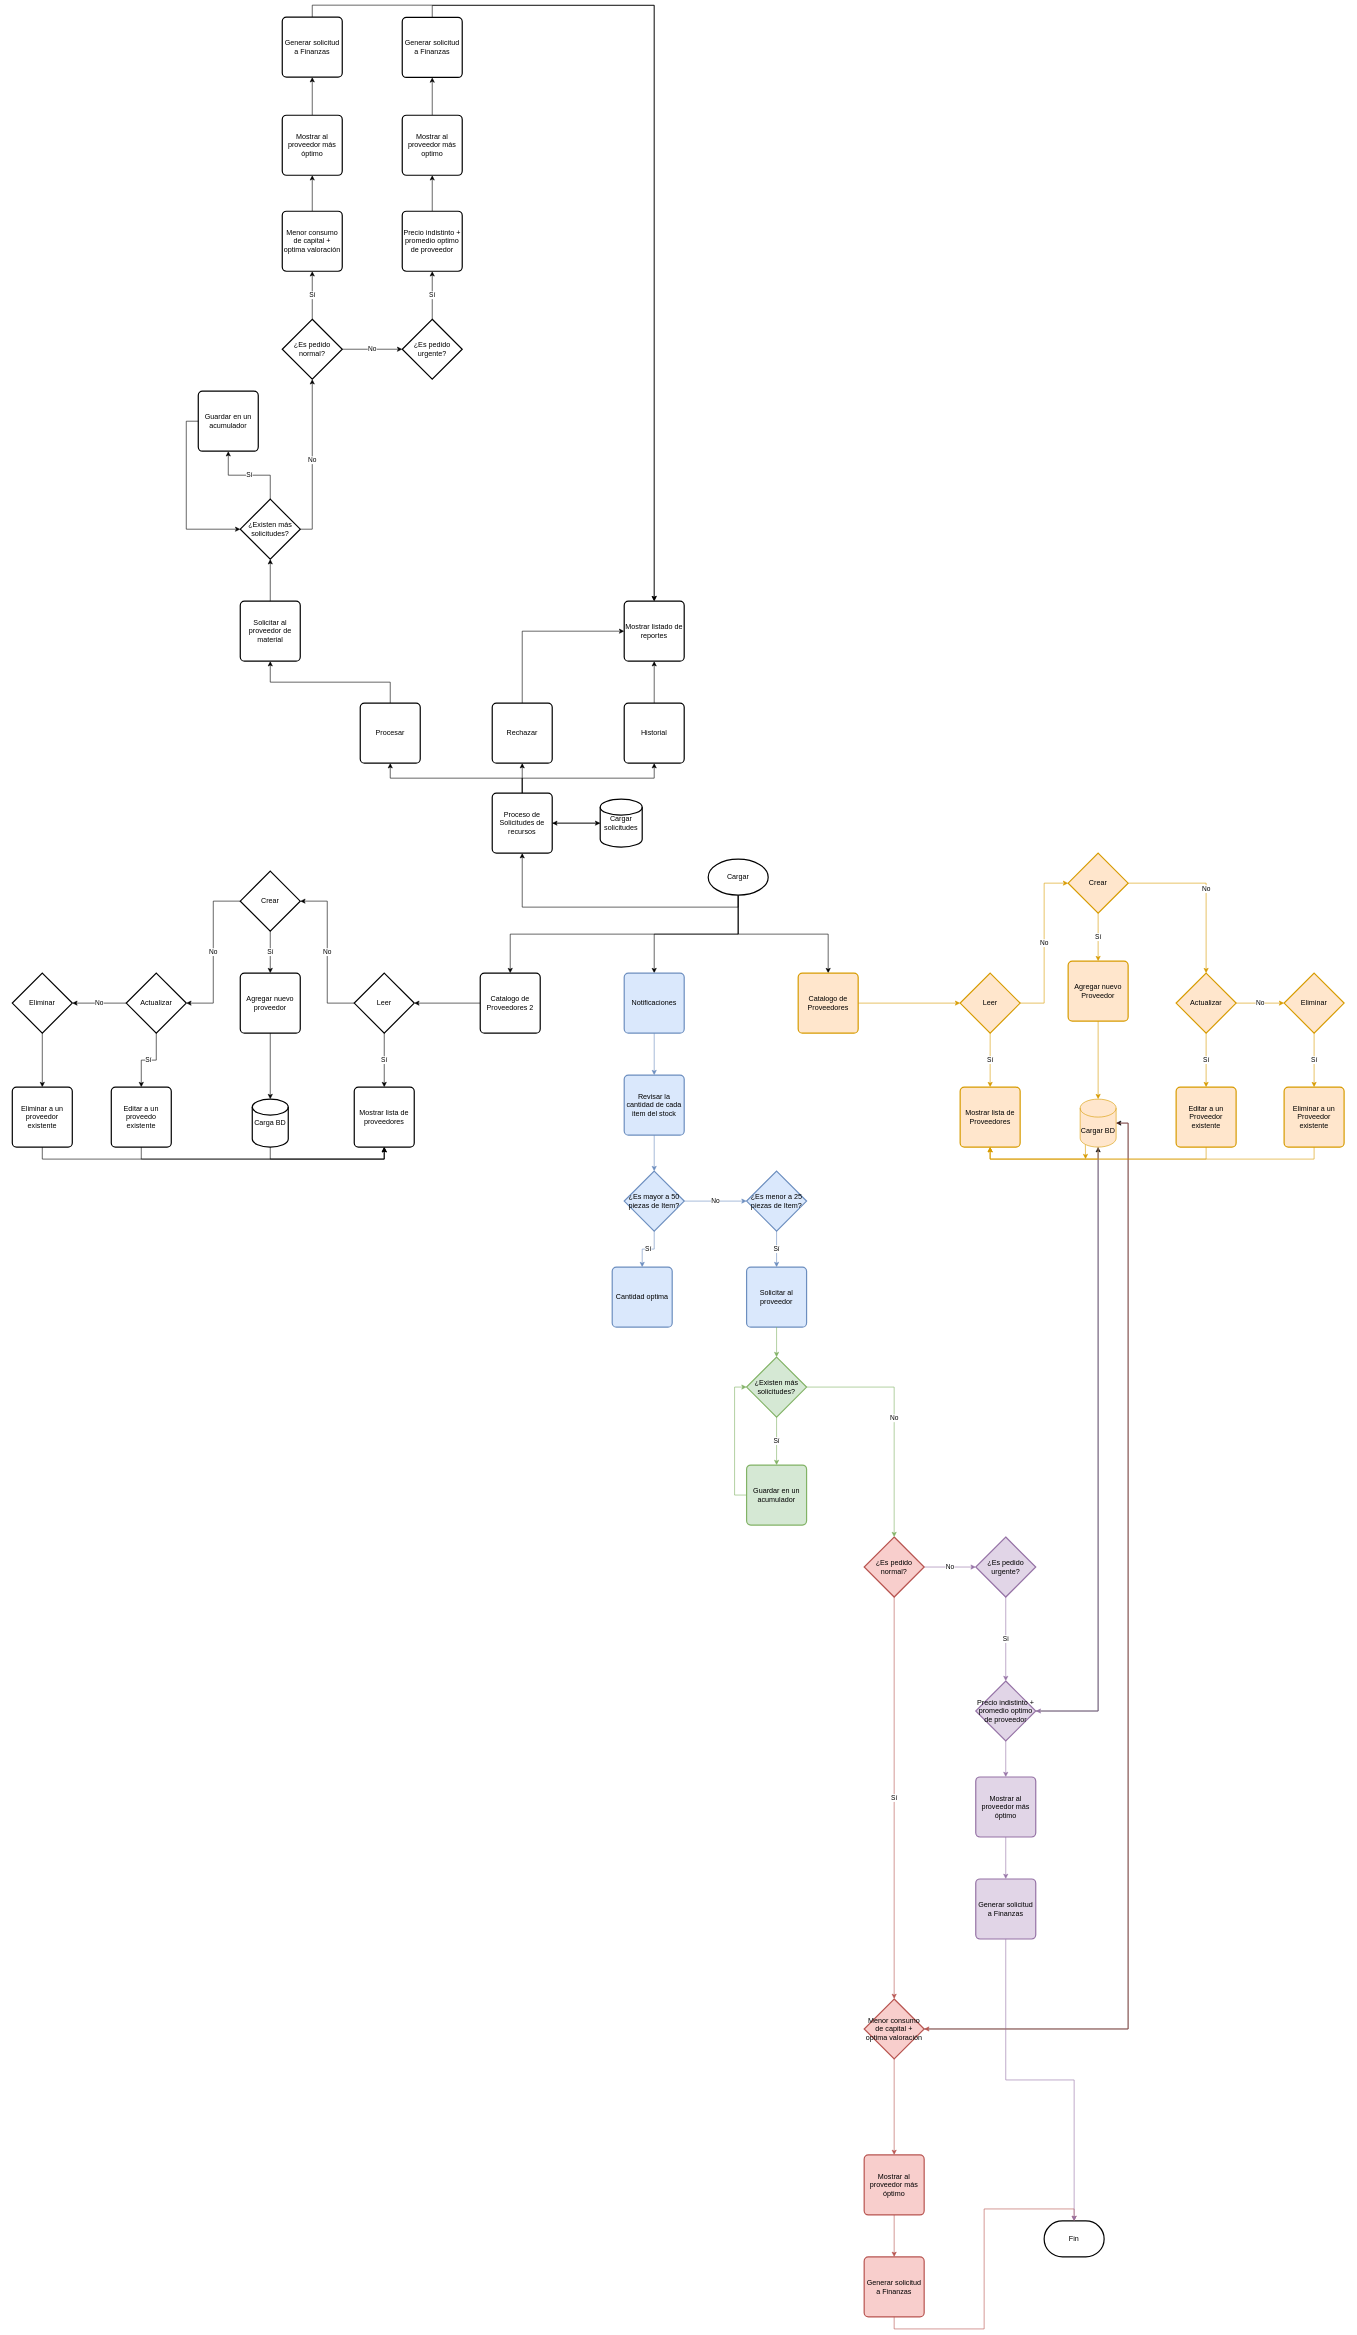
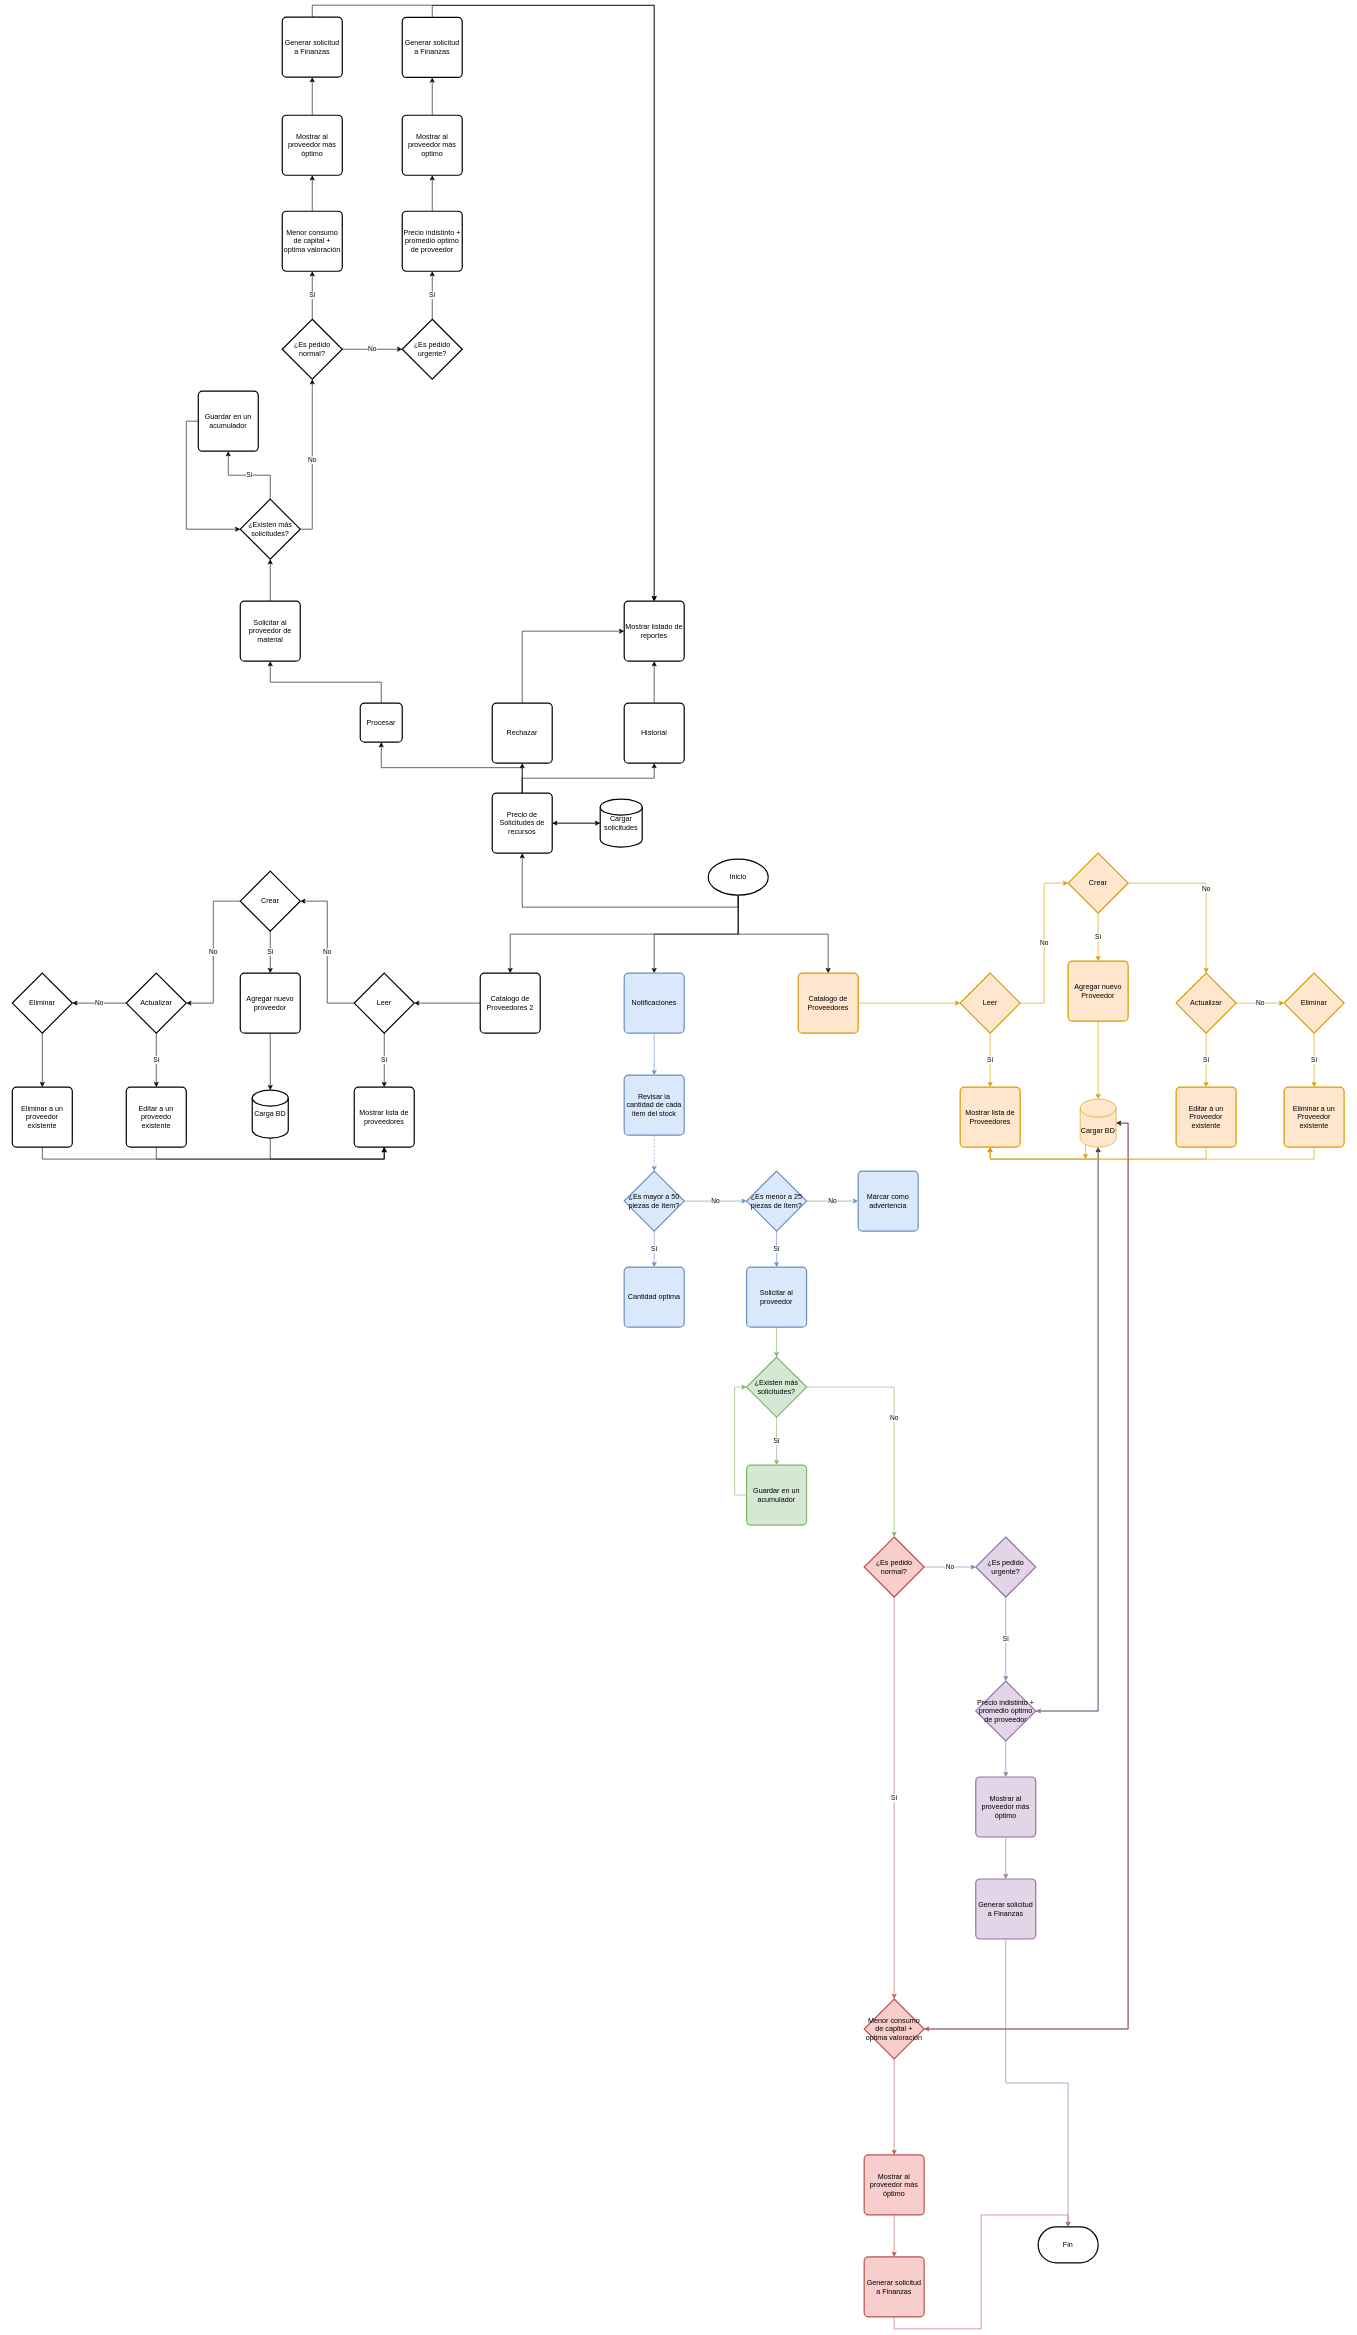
node "Procesar": size 60x60 -> 42x39
node "Proceso de Solicitudes de recursos": label "Proceso de Solicitudes de recursos" -> "Precio de Solicitudes de recursos"
node "Cargar": label "Cargar" -> "Inicio"
node "Editar a un proveedo existente": moved (141, 1117) -> (156, 1117)
node "Carga BD": moved (270, 1123) -> (270, 1114)
edge "Revisar la cantidad de cada item del stock" -> "¿Es mayor a 50 piezas de Item?": style solid -> dashed
edge "¿Es menor a 25 piezas de Item?" -> "Marcar como advertencia": added, label "No"
node "Marcar como advertencia": added
node "Cantidad optima": moved (642, 1297) -> (654, 1297)
node "Fin": moved (1074, 2239) -> (1068, 2245)
